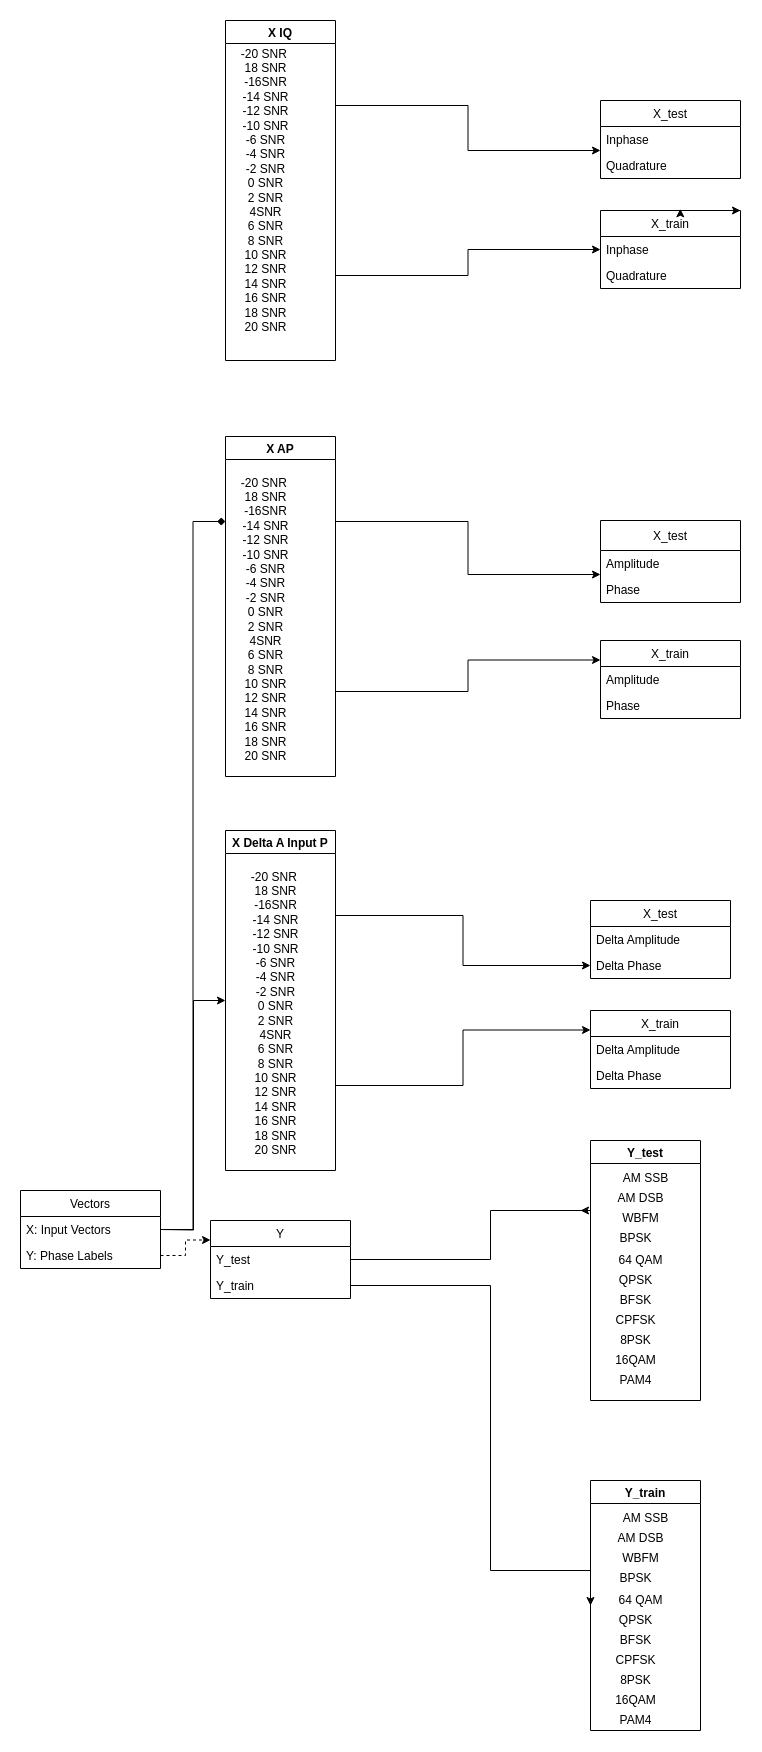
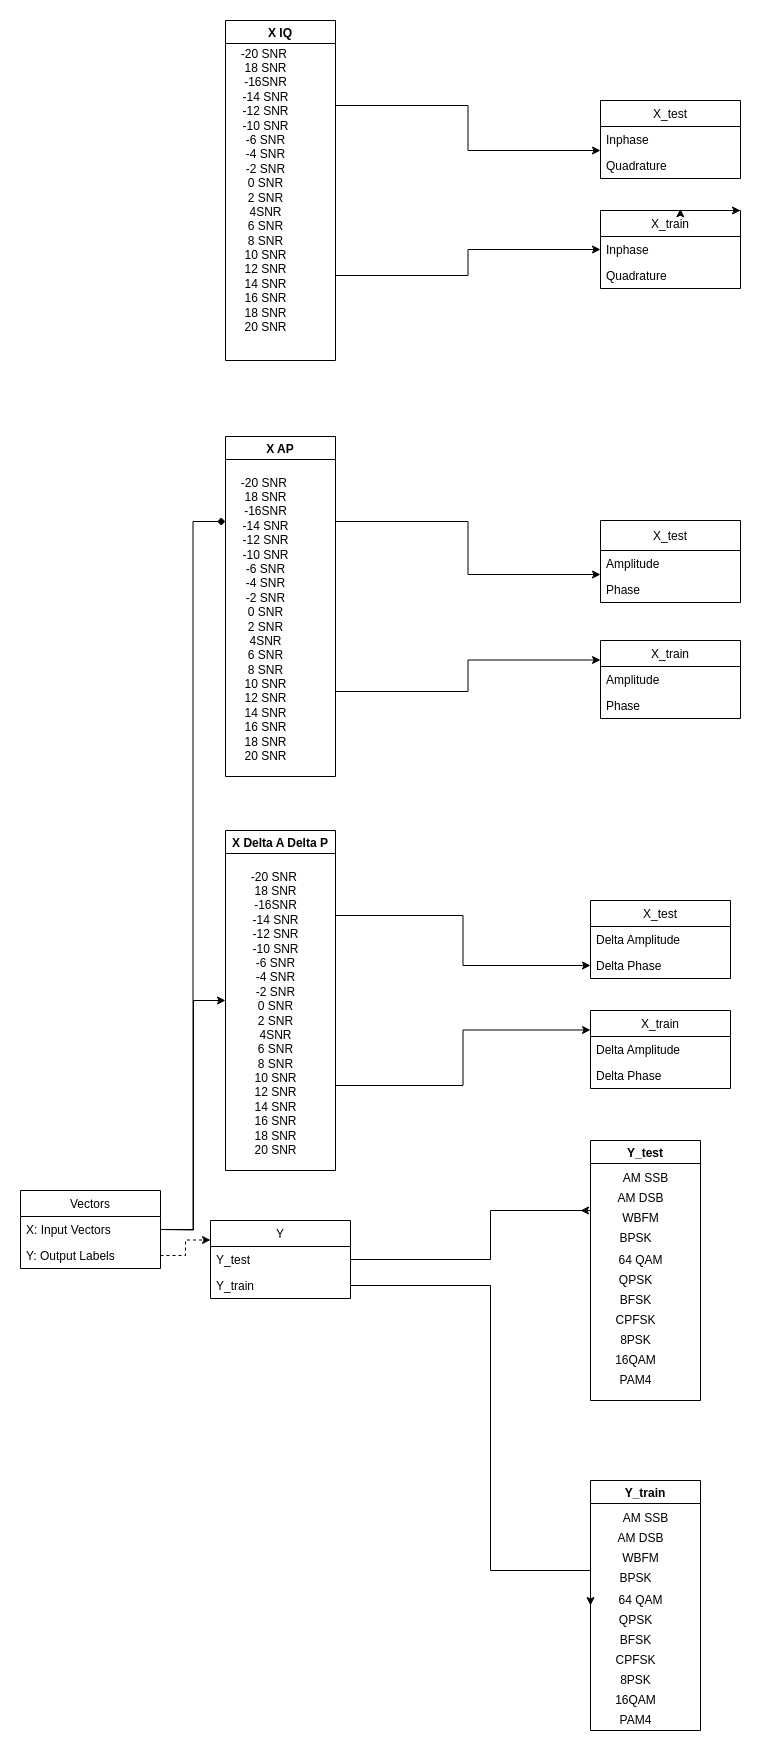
node "X Delta A Input P": label "X Delta A Input P" -> "X Delta A Delta P"
node "Y: Phase Labels": label "Y: Phase Labels" -> "Y: Output Labels"
